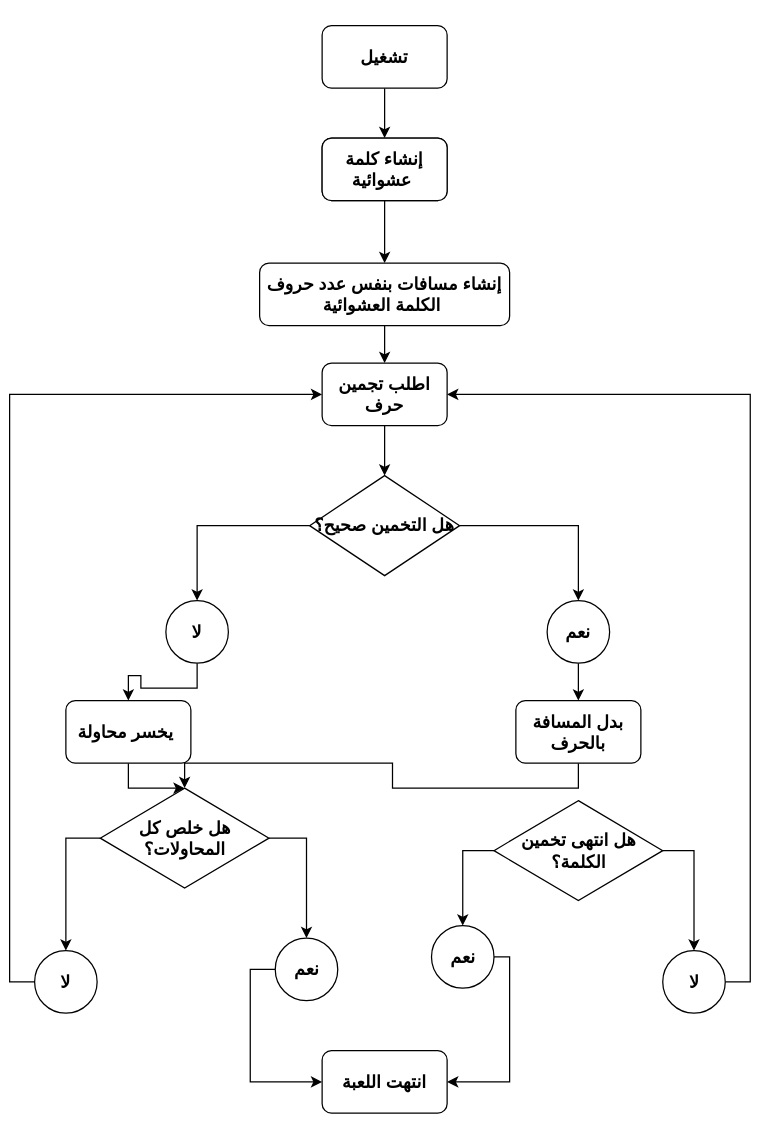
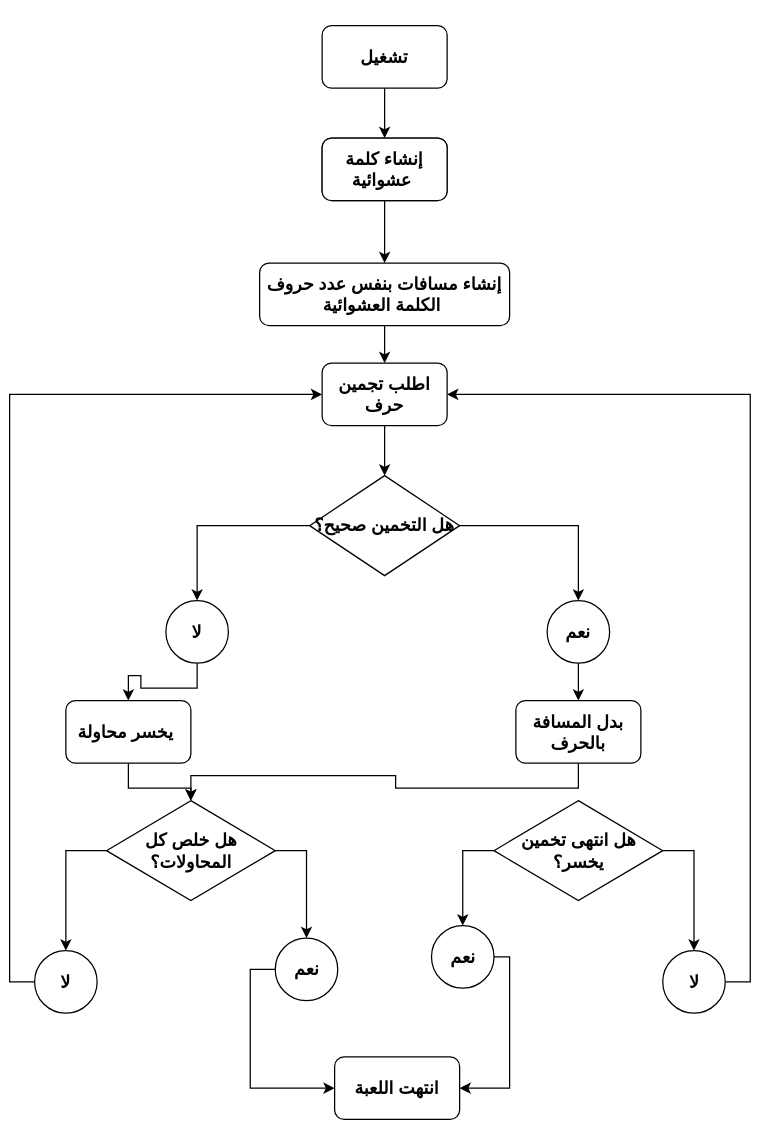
node "هل خلص كل المحاولات؟": moved (184, 838) -> (191, 851)
node "هل انتهى تخمين الكلمة؟": label "هل انتهى تخمين الكلمة؟" -> "هل انتهى تخمين يخسر؟"
node "انتهت اللعبة": moved (384, 1082) -> (397, 1088)
